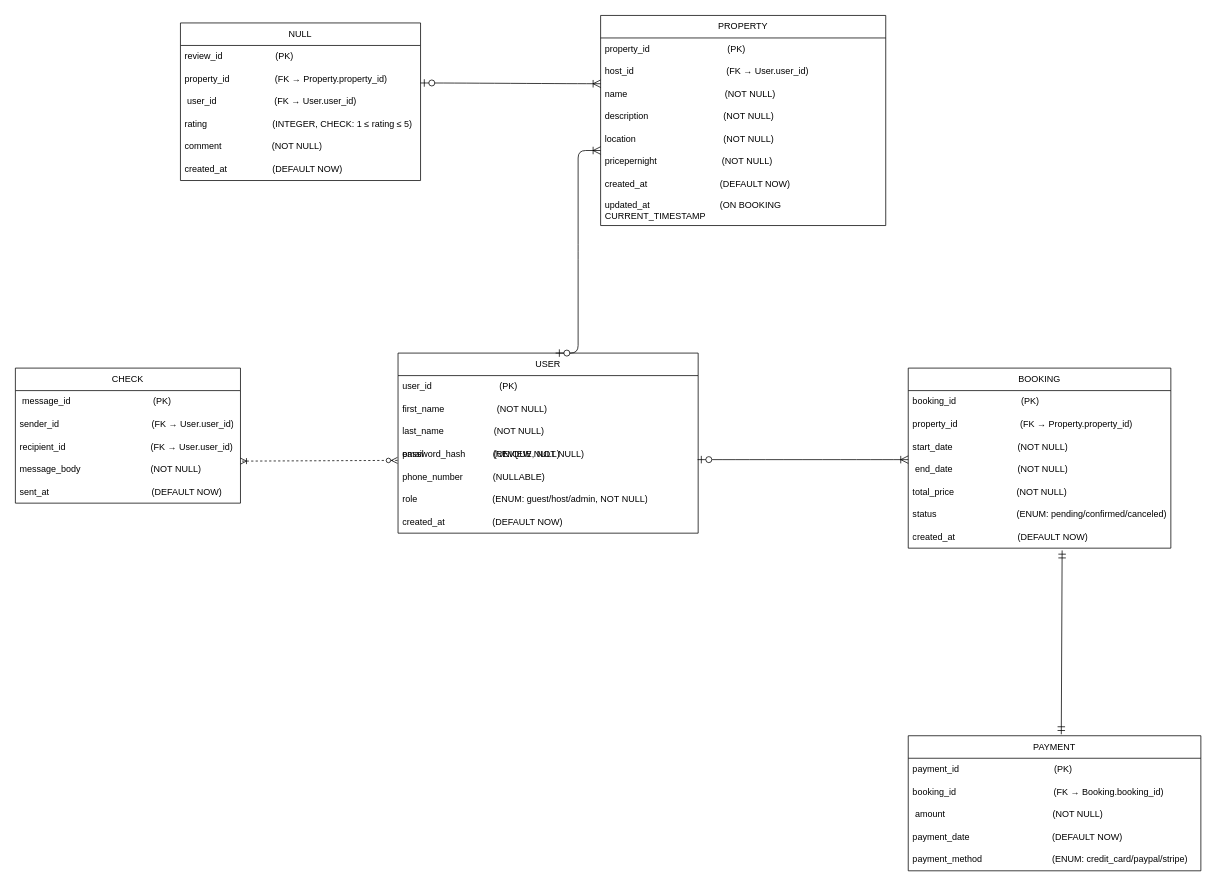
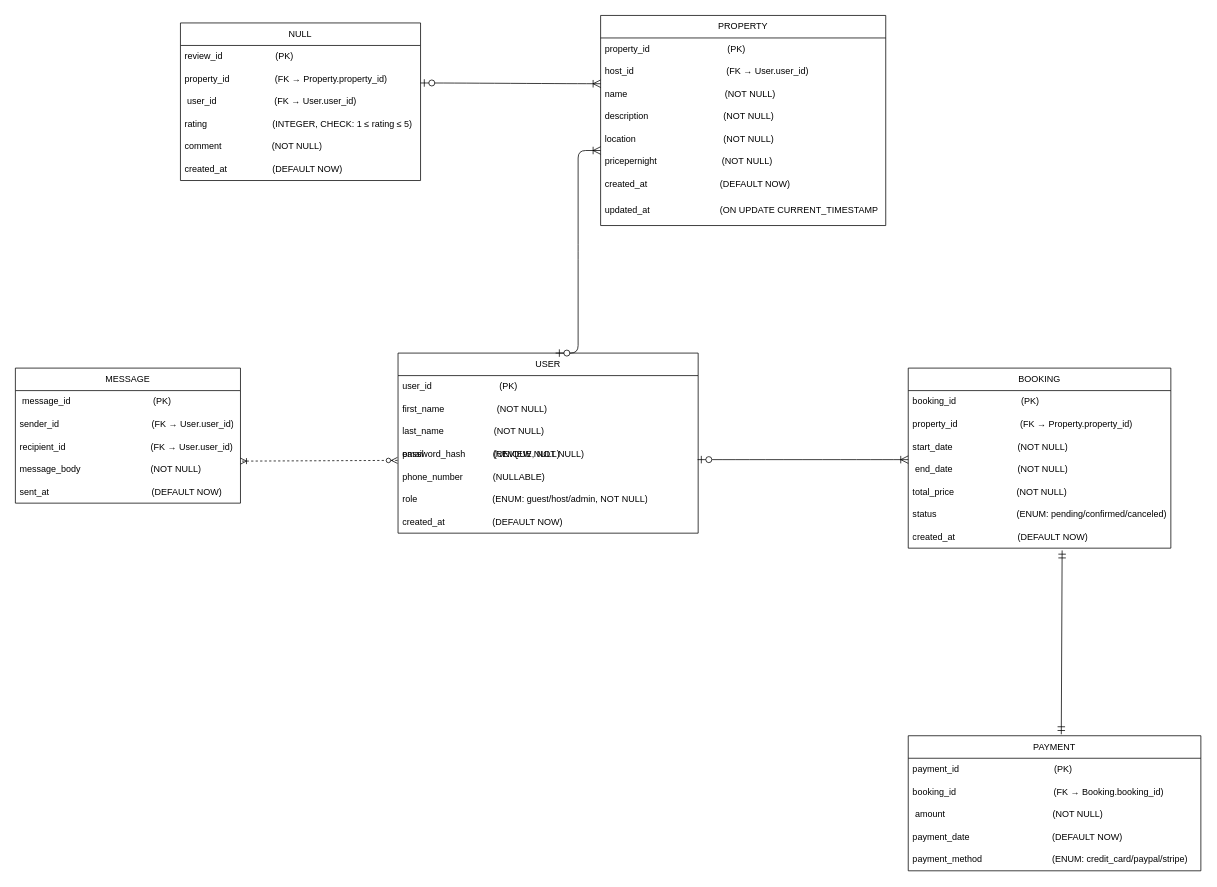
node "updated_at (ON BOOKING CURRENT_TIMESTAMP": label "updated_at (ON BOOKING CURRENT_TIMESTAMP" -> "updated_at (ON UPDATE CURRENT_TIMESTAMP"
node "CHECK": label "CHECK" -> "MESSAGE"
